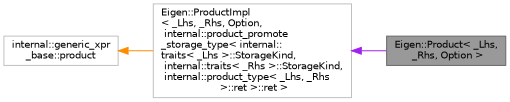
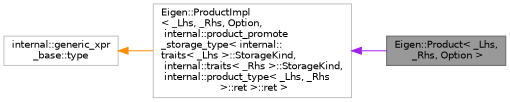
node "internal::generic_xpr _base::product": label "internal::generic_xpr _base::product" -> "internal::generic_xpr _base::type"
